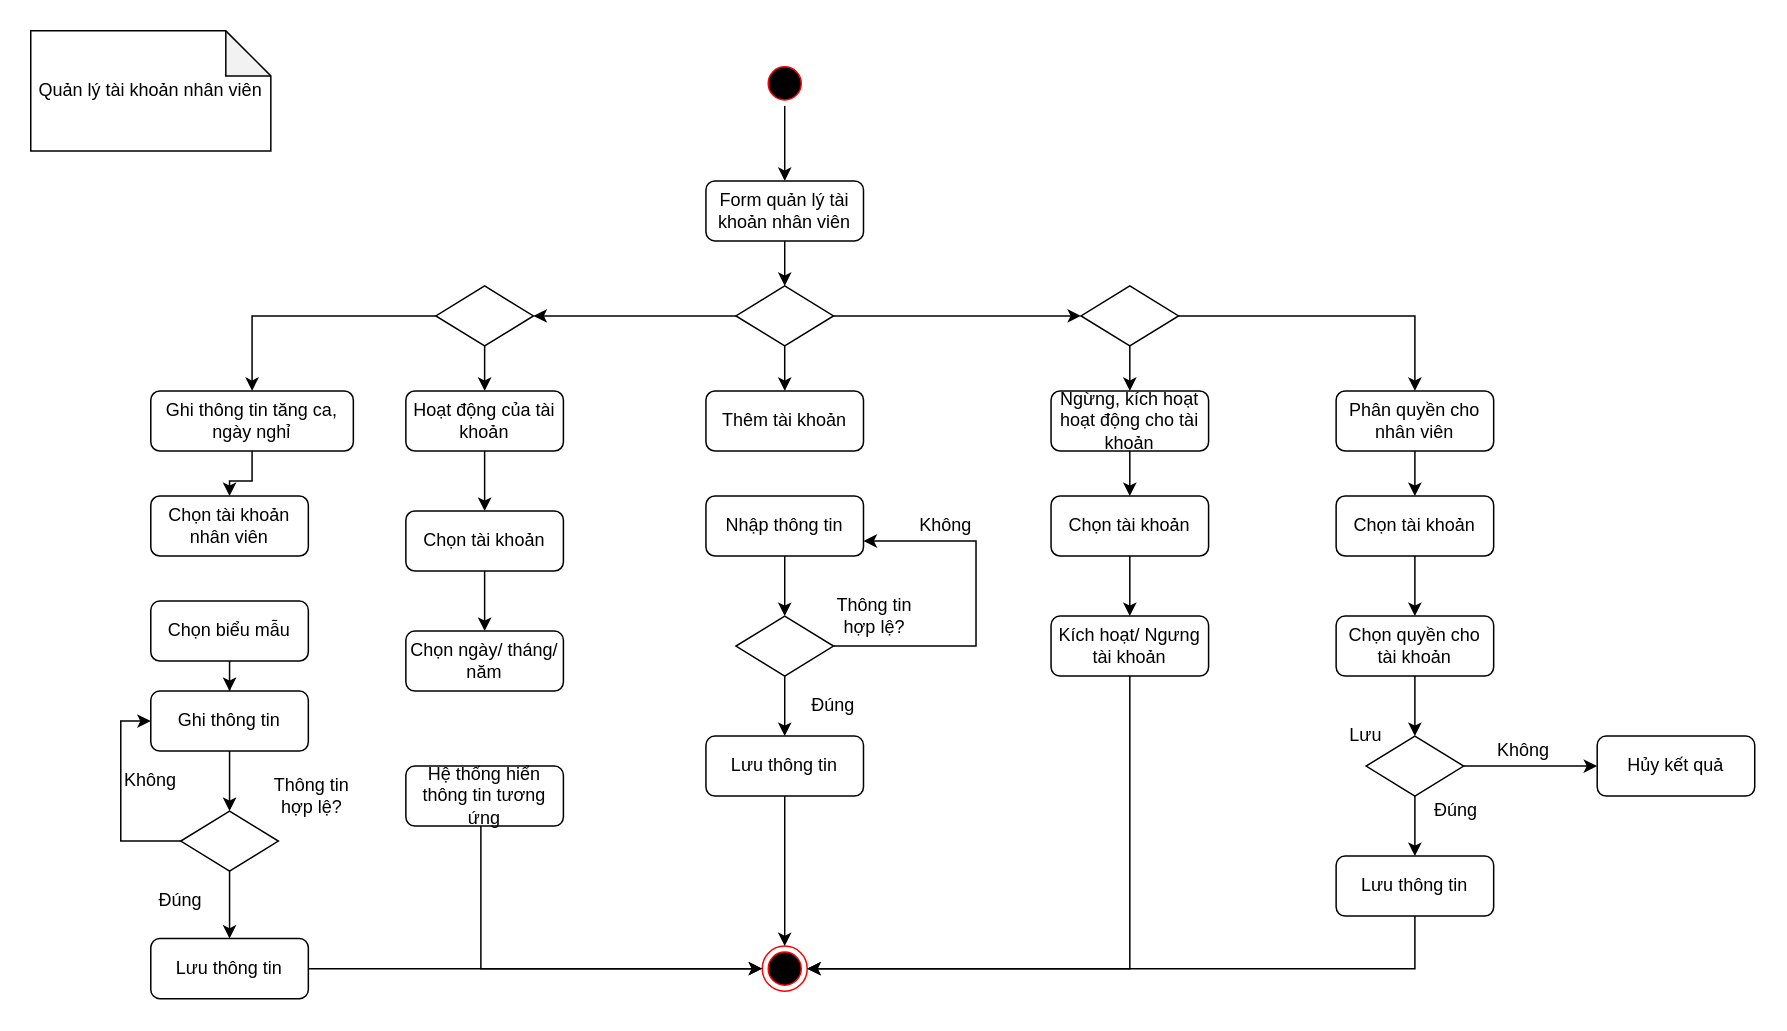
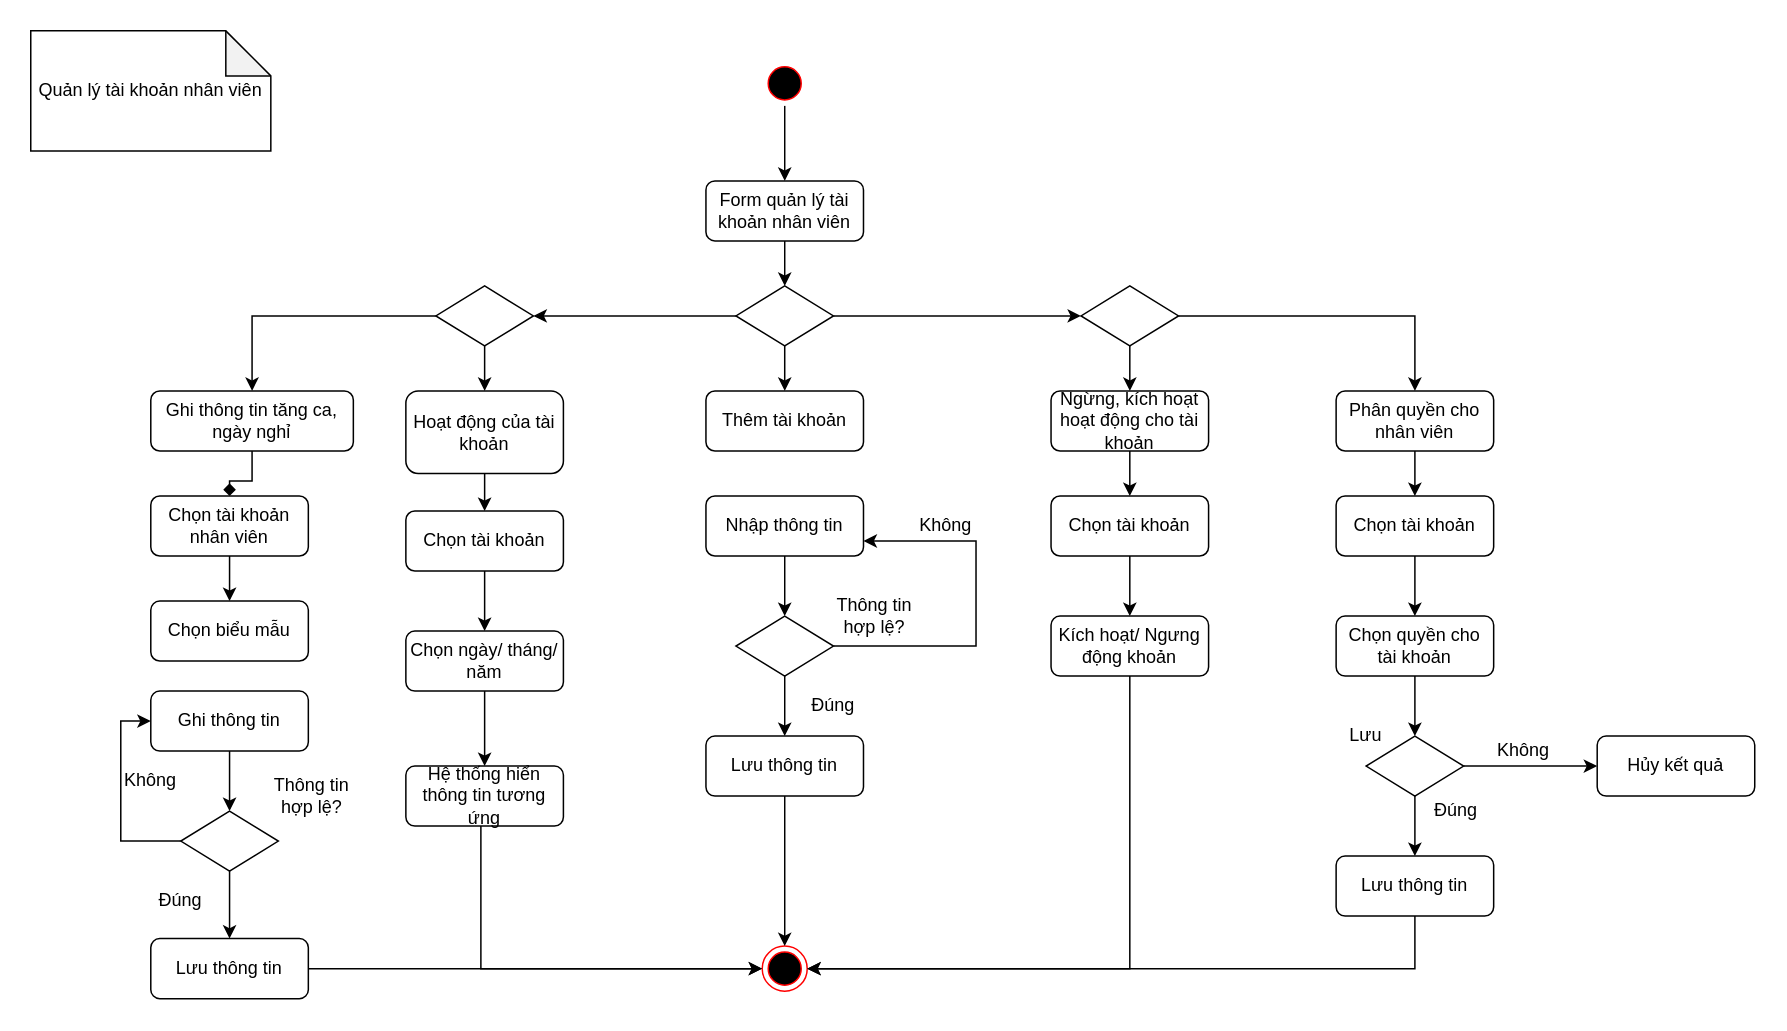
node "Hoạt động của tài khoản": size 158x60 -> 158x83
edge "Ghi thông tin tăng ca, ngày nghỉ" -> "Chọn tài khoản nhân viên": arrowhead classic -> diamond
edge "Chọn tài khoản nhân viên" -> "Chọn biểu mẫu": added
node "Kích hoạt/ Ngưng tài khoản": label "Kích hoạt/ Ngưng tài khoản" -> "Kích hoạt/ Ngưng động khoản"
edge "Chọn biểu mẫu" -> "Ghi thông tin": removed
edge "Chọn ngày/ tháng/ năm" -> "Hệ thống hiển thông tin tương ứng": added
